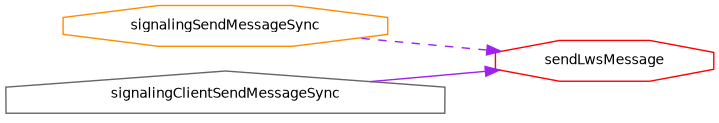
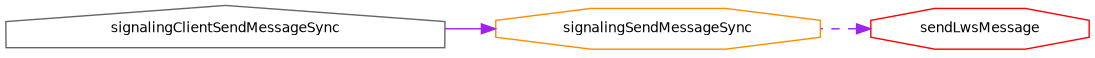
edge "signalingClientSendMessageSync" -> "sendLwsMessage": now "signalingClientSendMessageSync" -> "signalingSendMessageSync"
